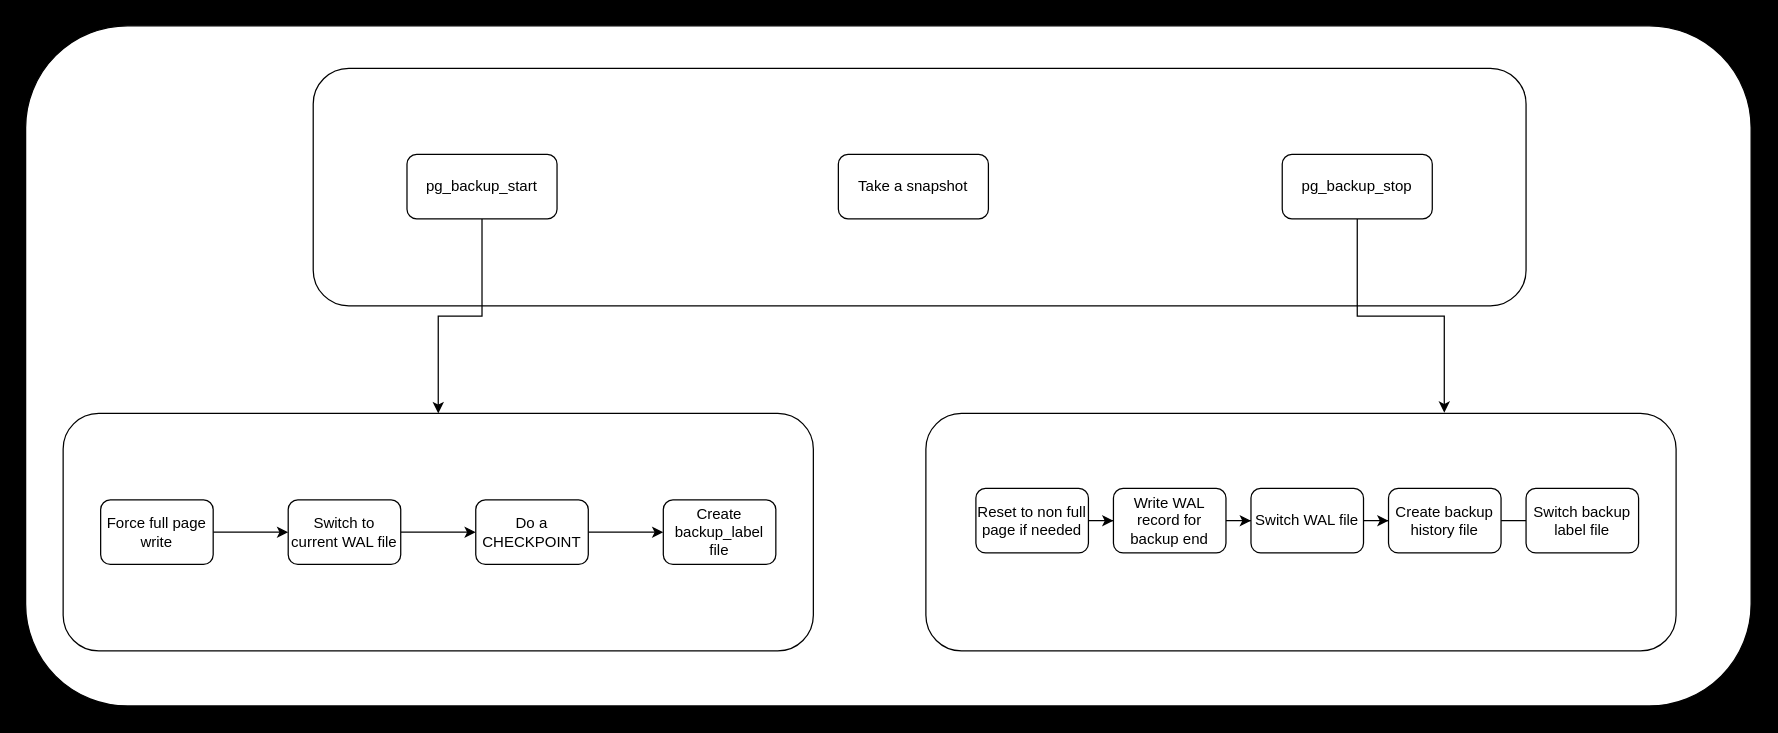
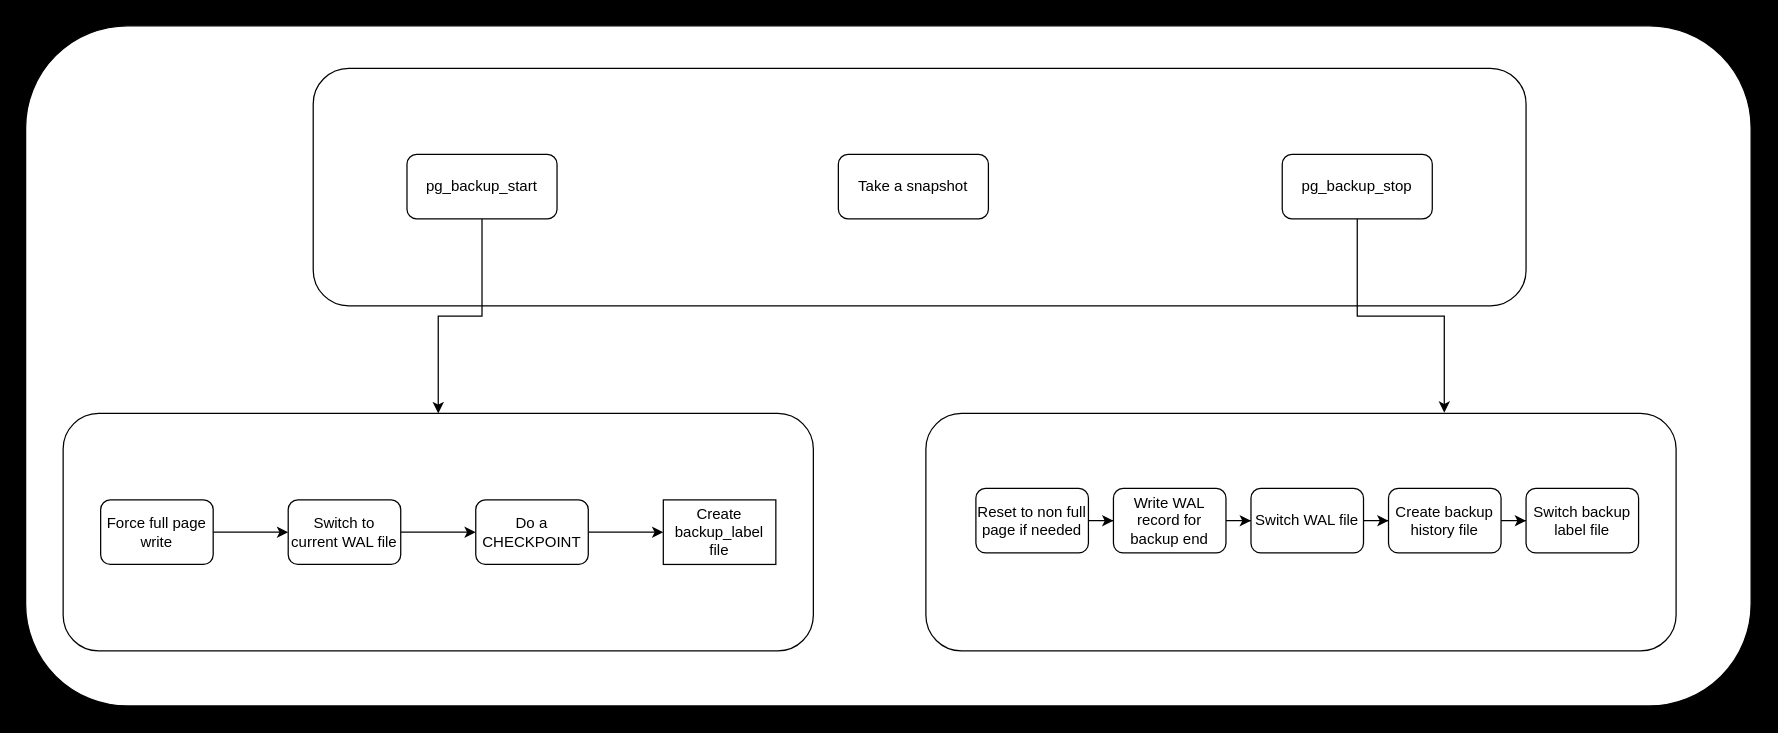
edge "Create backup history file" -- "Switch backup label file": arrowhead none -> classic
node "Create backup_label file": shape rounded rectangle -> rectangle
